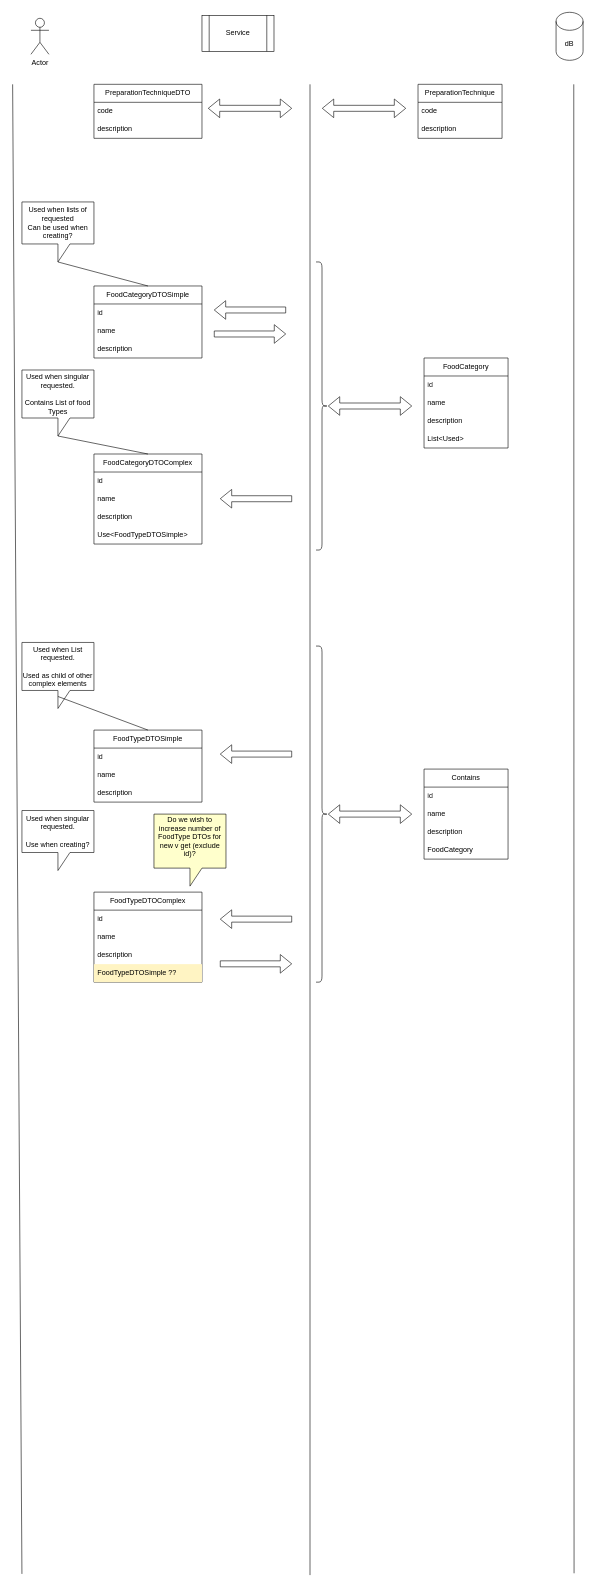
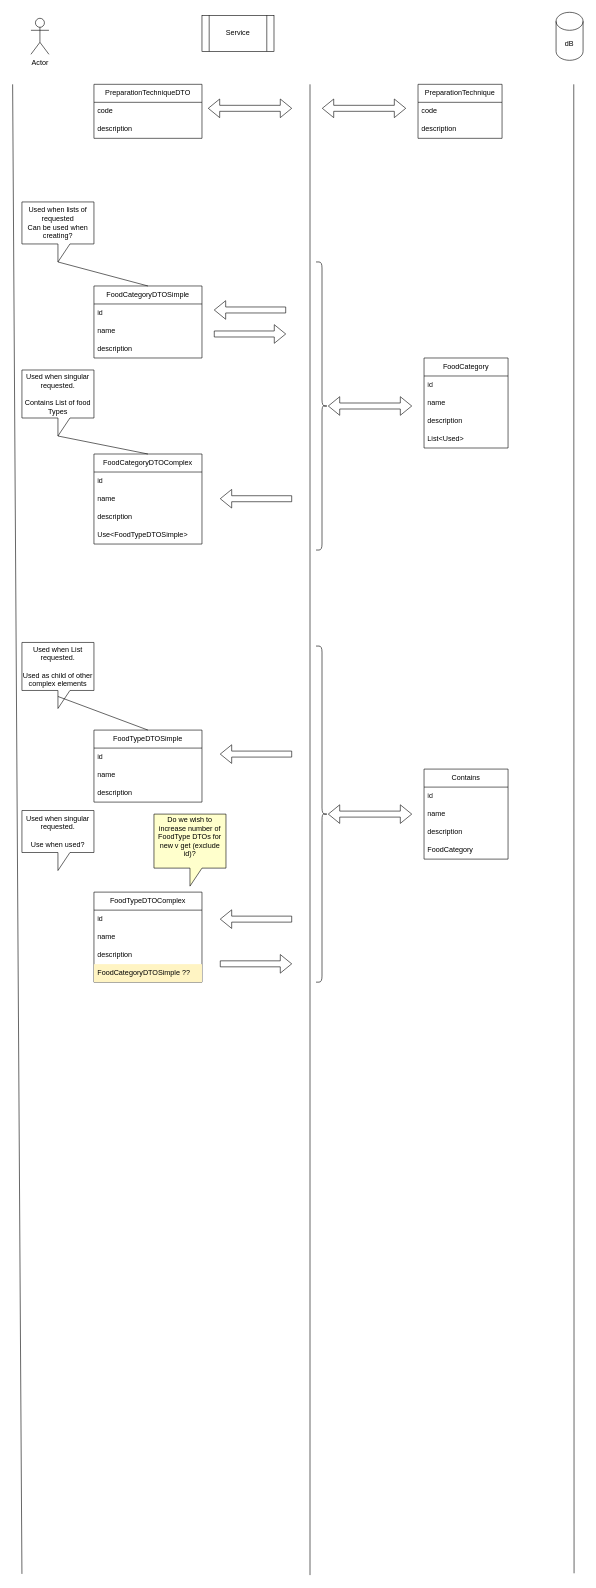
node "Used when singular requested. Use when creating?": label "Used when singular requested. Use when creating?" -> "Used when singular requested. Use when used?"
node "FoodTypeDTOSimple ??": label "FoodTypeDTOSimple ??" -> "FoodCategoryDTOSimple ??"
